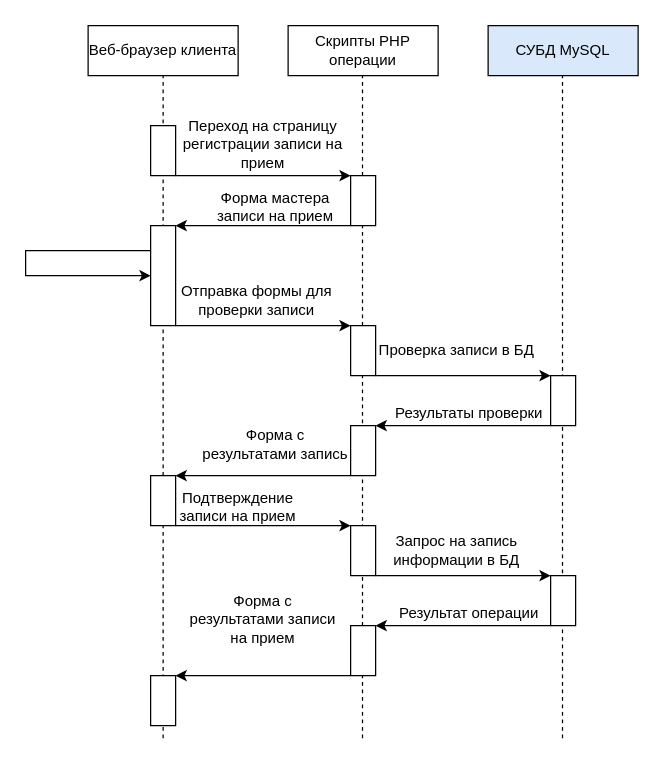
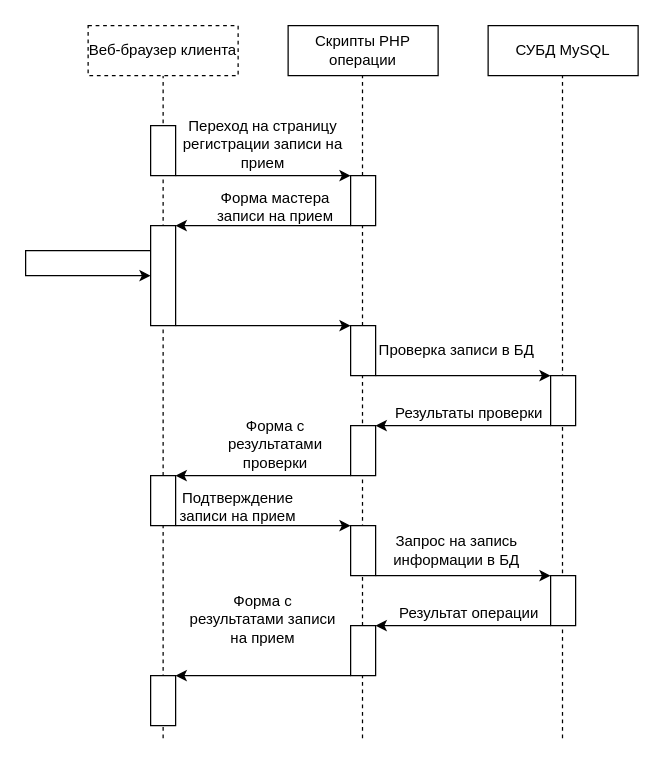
node "Веб-браузер клиента": style solid -> dashed
node "СУБД MySQL": fillcolor #dae8fc -> #ffffff
node "Отправка формы для проверки записи": removed
node "Форма с результатами запись": label "Форма с результатами запись" -> "Форма с результатами проверки"
